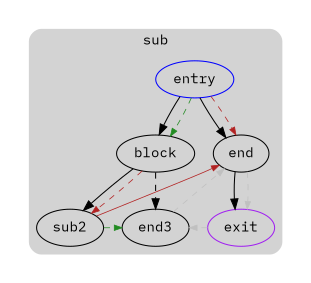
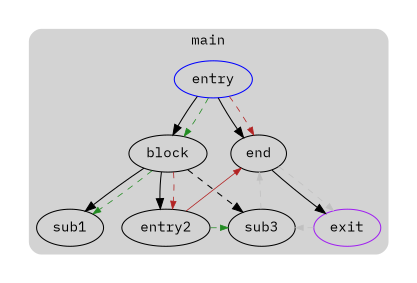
cluster "sub": label "sub" -> "main"
node "sub1": added
node "sub2": label "sub2" -> "entry2"
node "end3": label "end3" -> "sub3"
